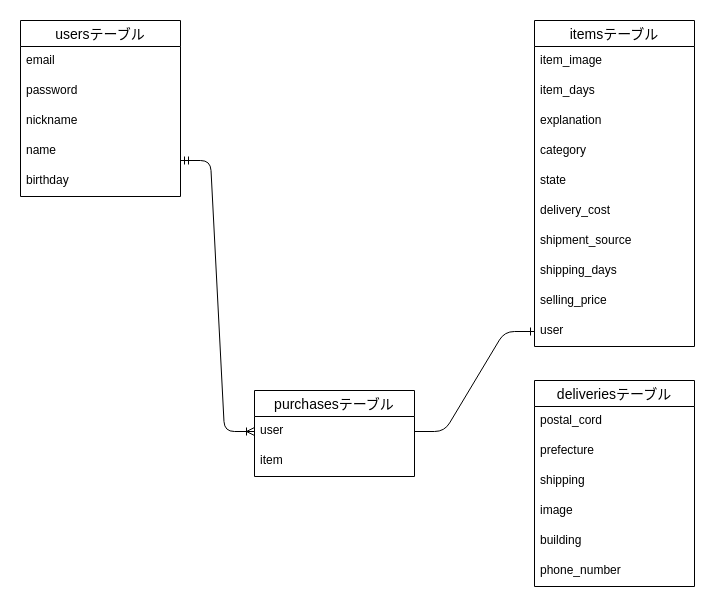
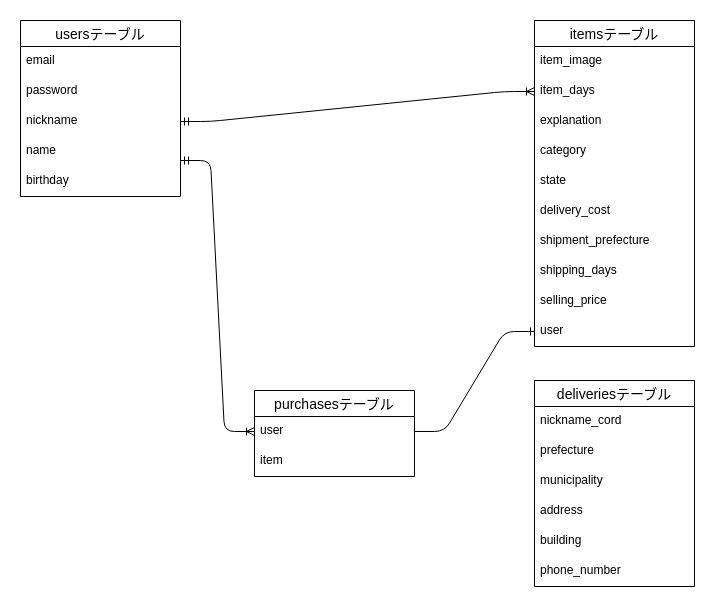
edge "item_days" -- "nickname": added
node "shipment_source": label "shipment_source" -> "shipment_prefecture"
node "postal_cord": label "postal_cord" -> "nickname_cord"
node "shipping": label "shipping" -> "municipality"
node "image": label "image" -> "address"
